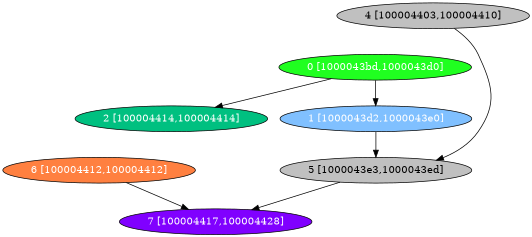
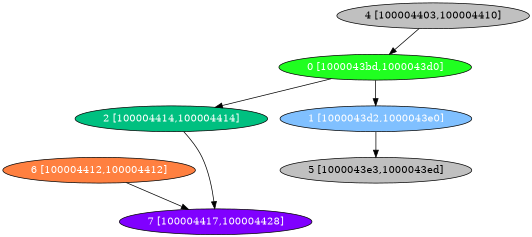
edge "4 [100004403,100004410]" -> "5 [1000043e3,1000043ed]": now "4 [100004403,100004410]" -> "0 [1000043bd,1000043d0]"
edge "5 [1000043e3,1000043ed]" -> "7 [100004417,100004428]": now "2 [100004414,100004414]" -> "7 [100004417,100004428]"
